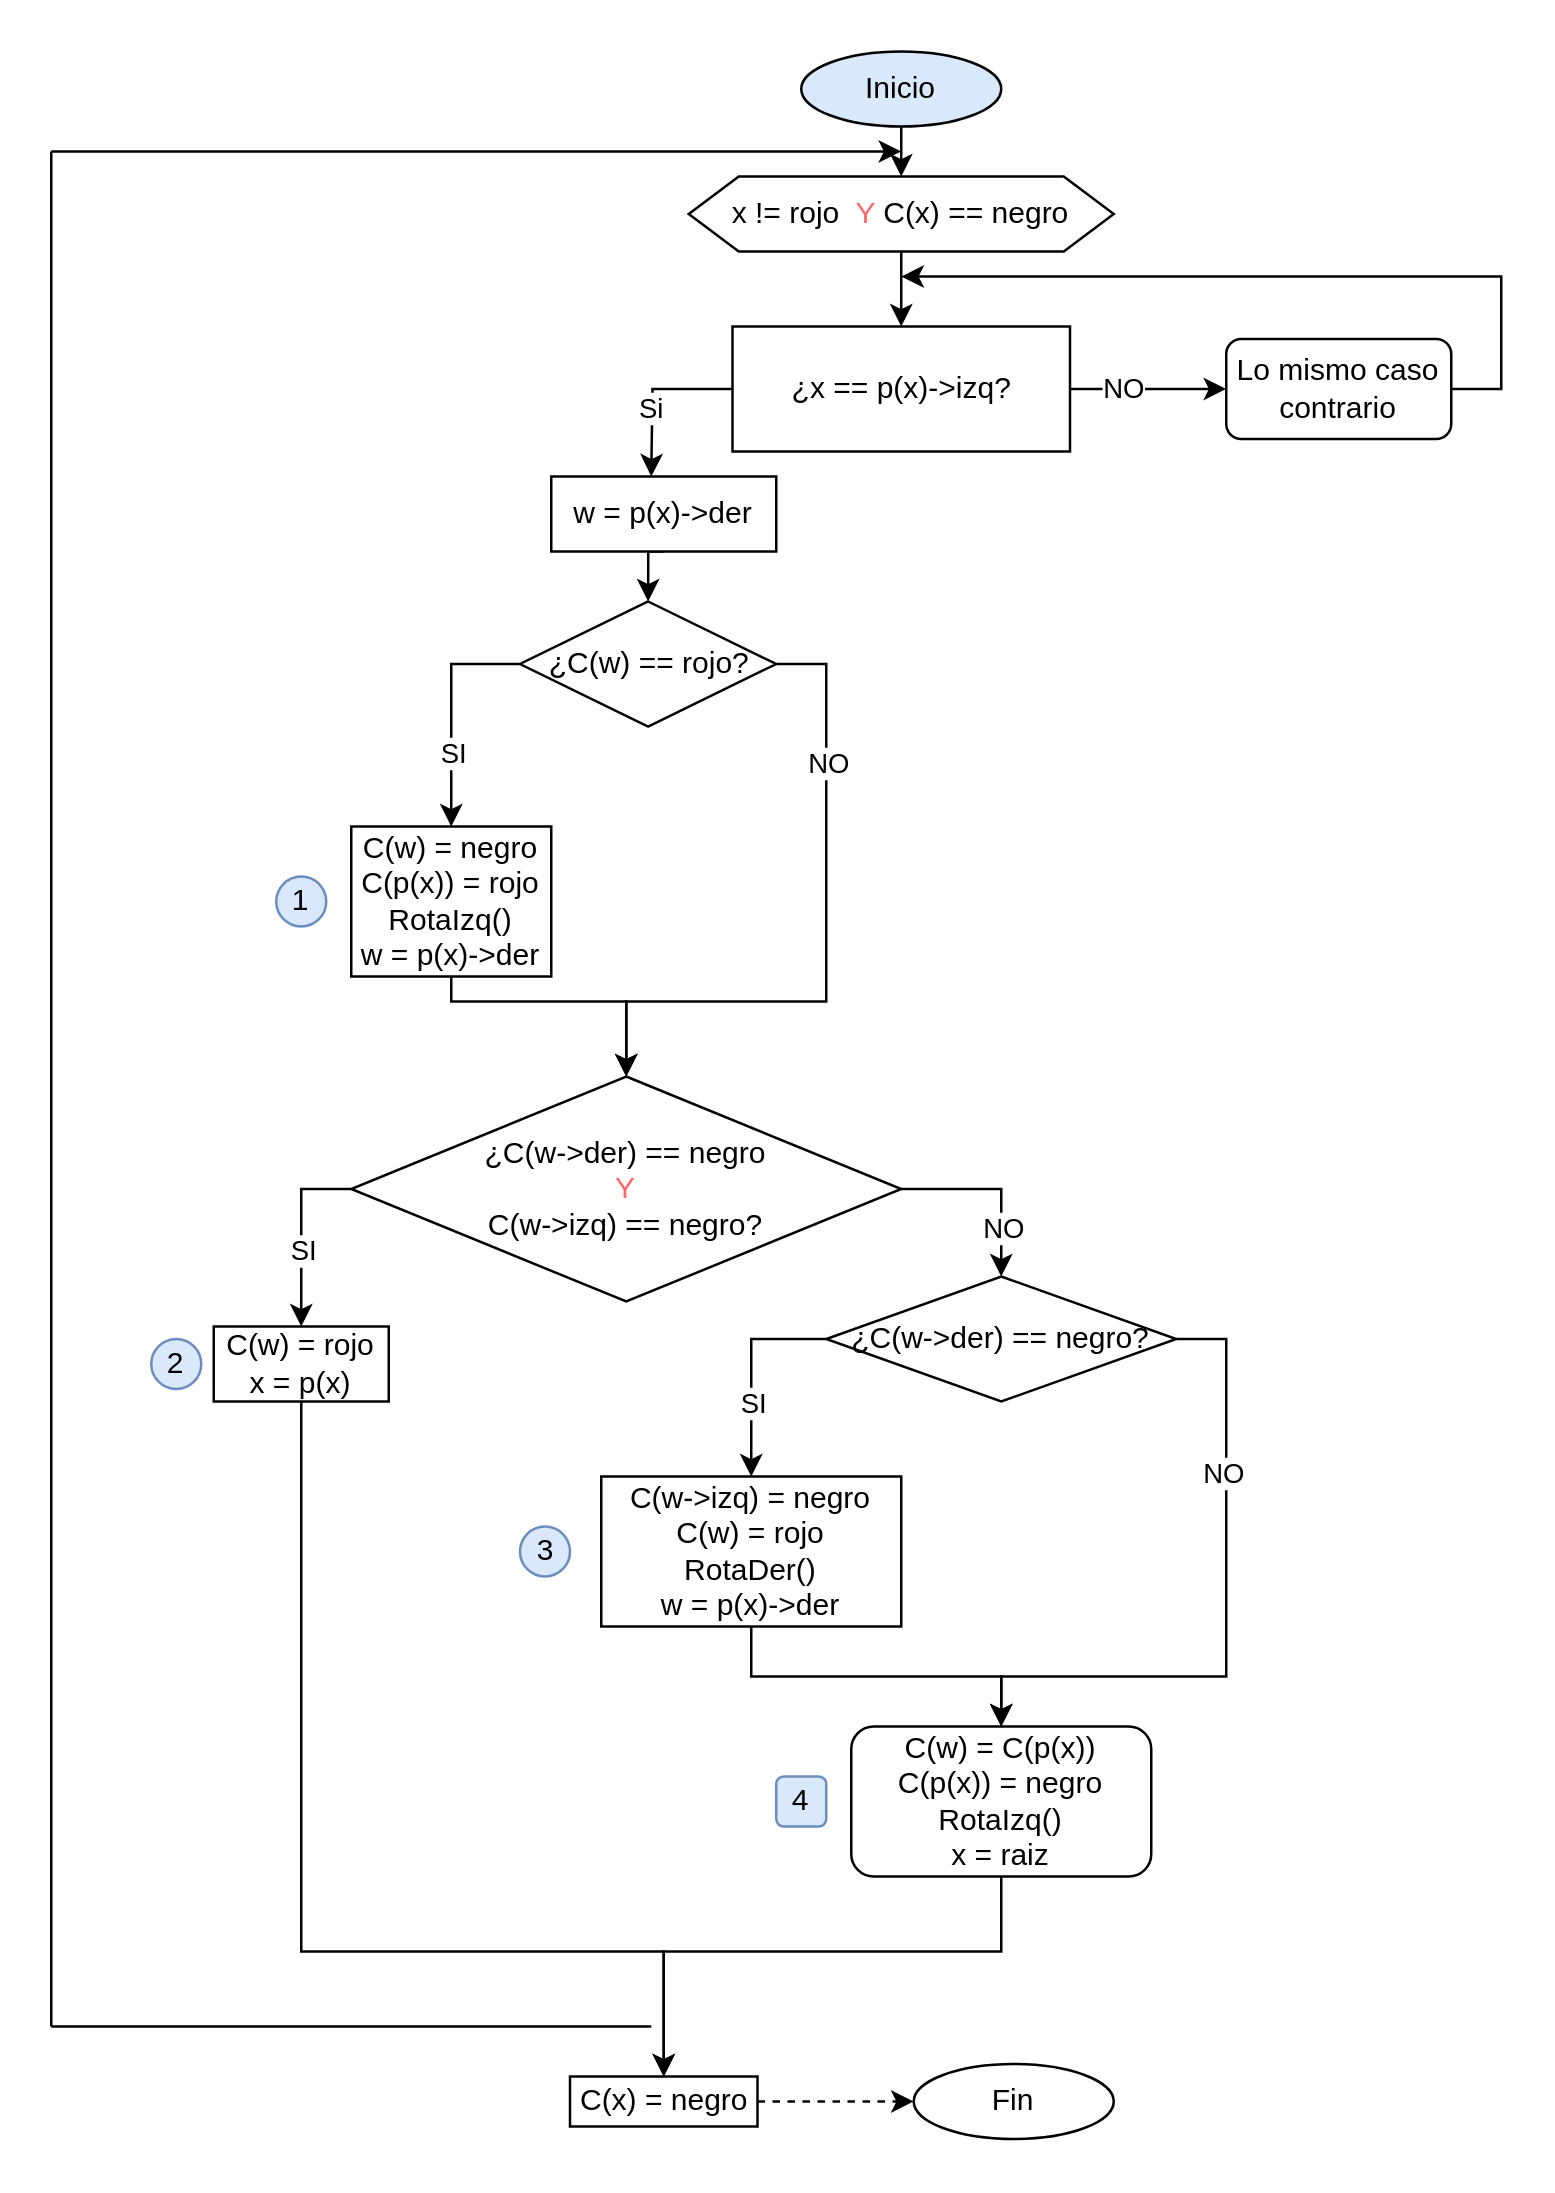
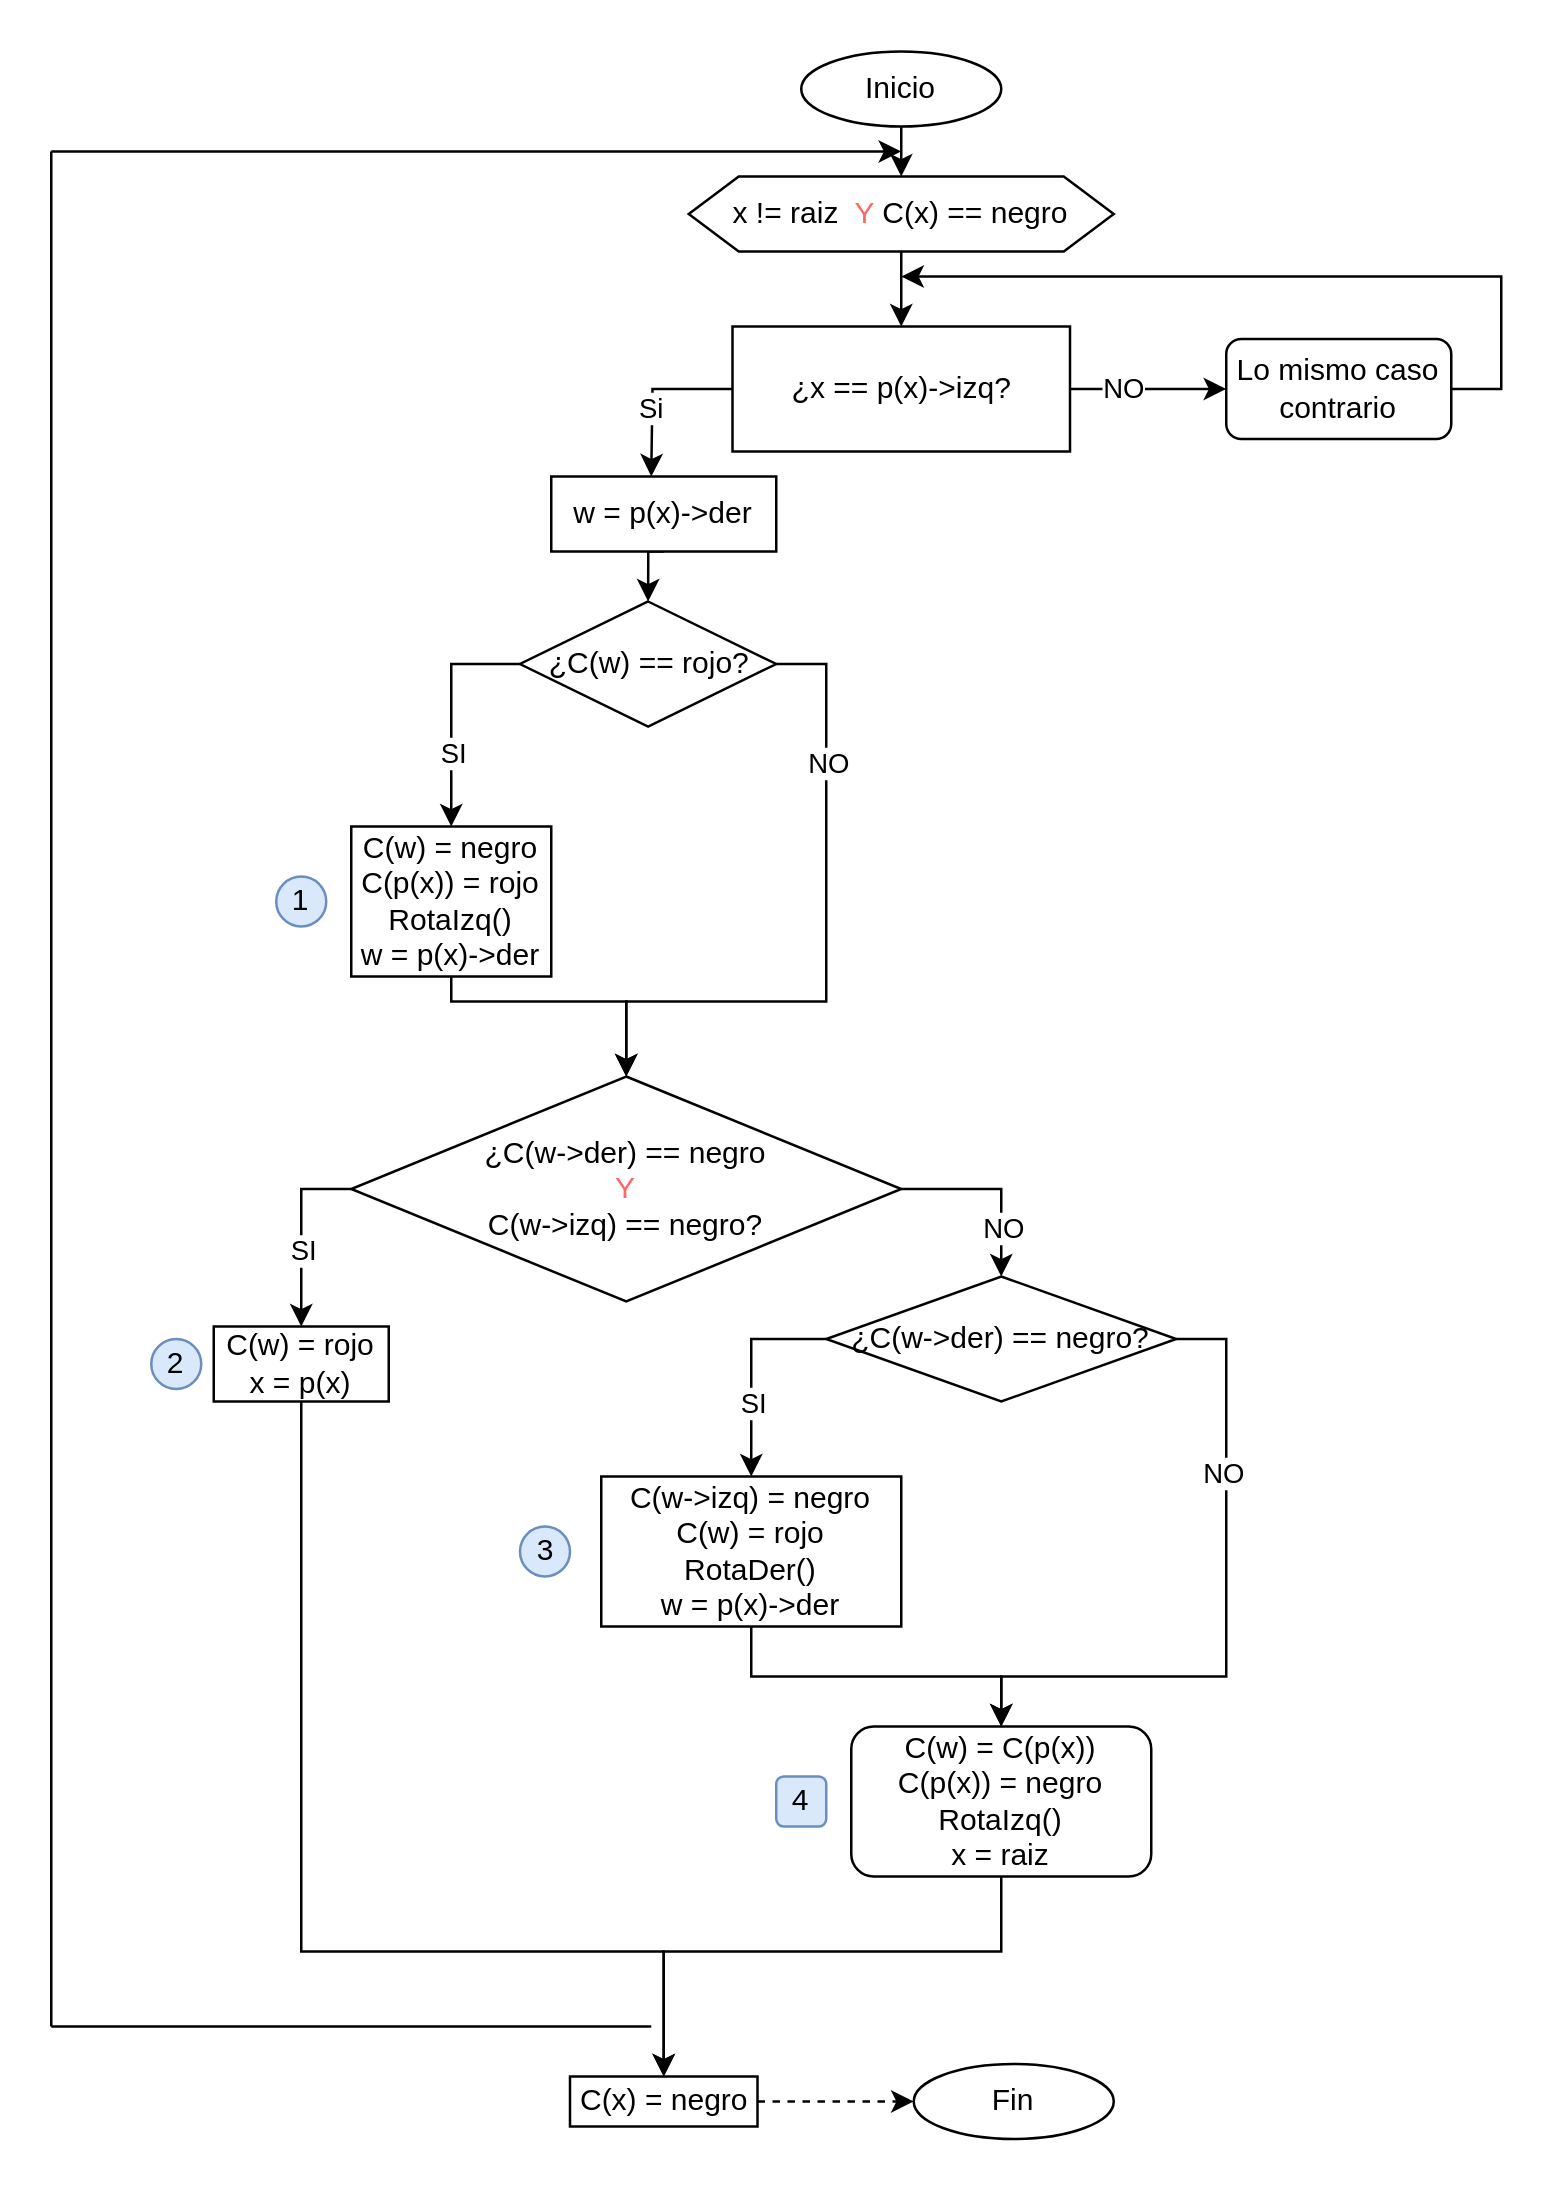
node "Inicio": fillcolor #dae8fc -> #ffffff
node "x != rojo Y C(x) == negro": label "x != rojo Y C(x) == negro" -> "x != raiz Y C(x) == negro"
